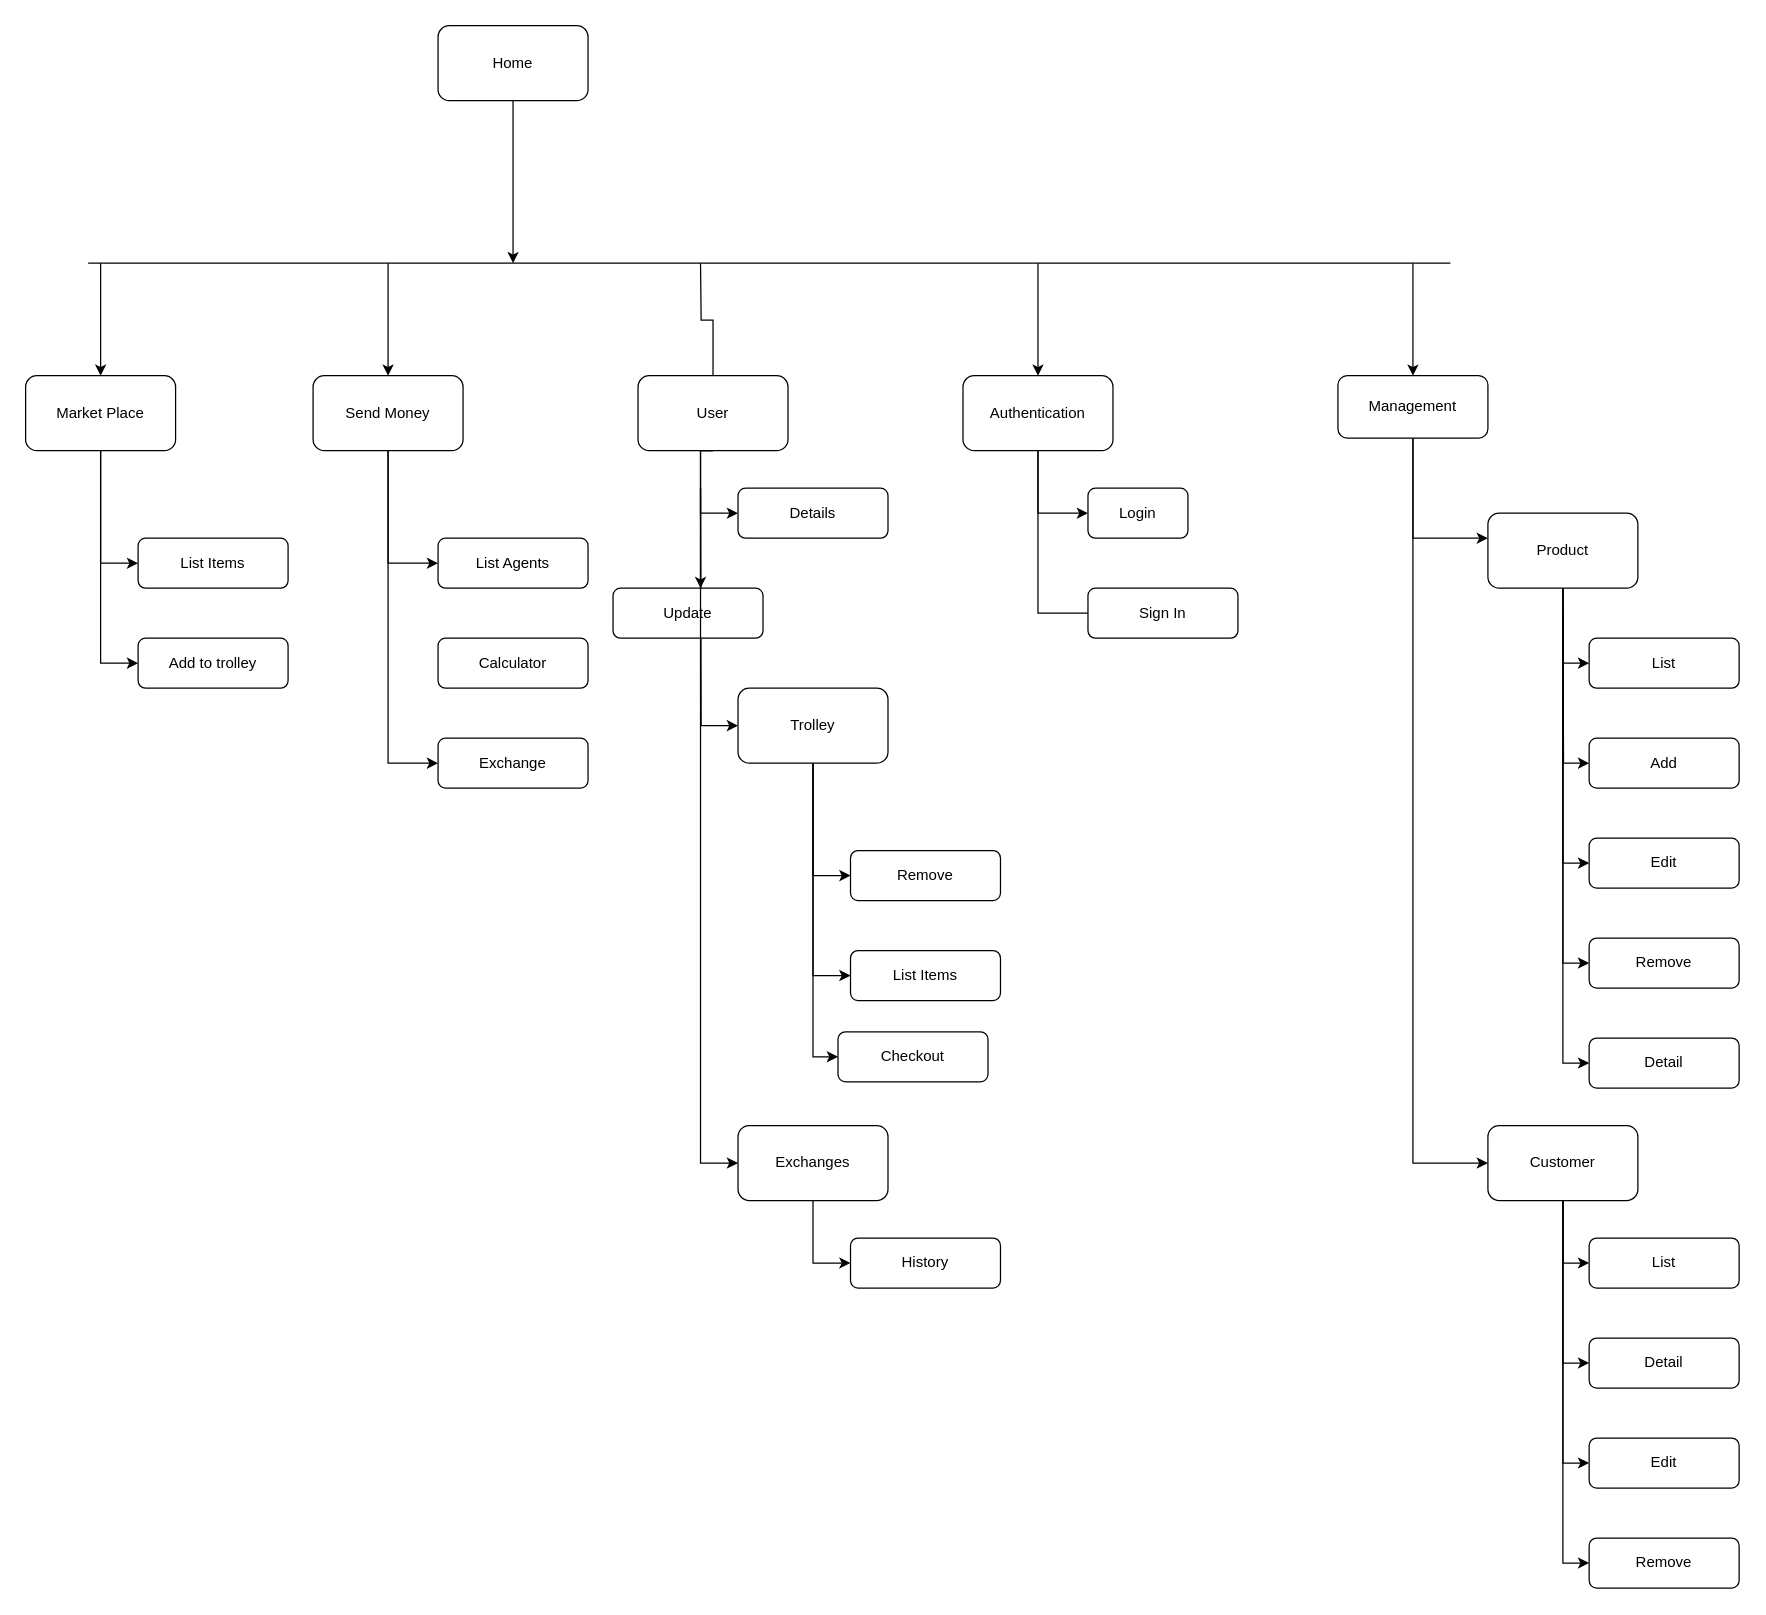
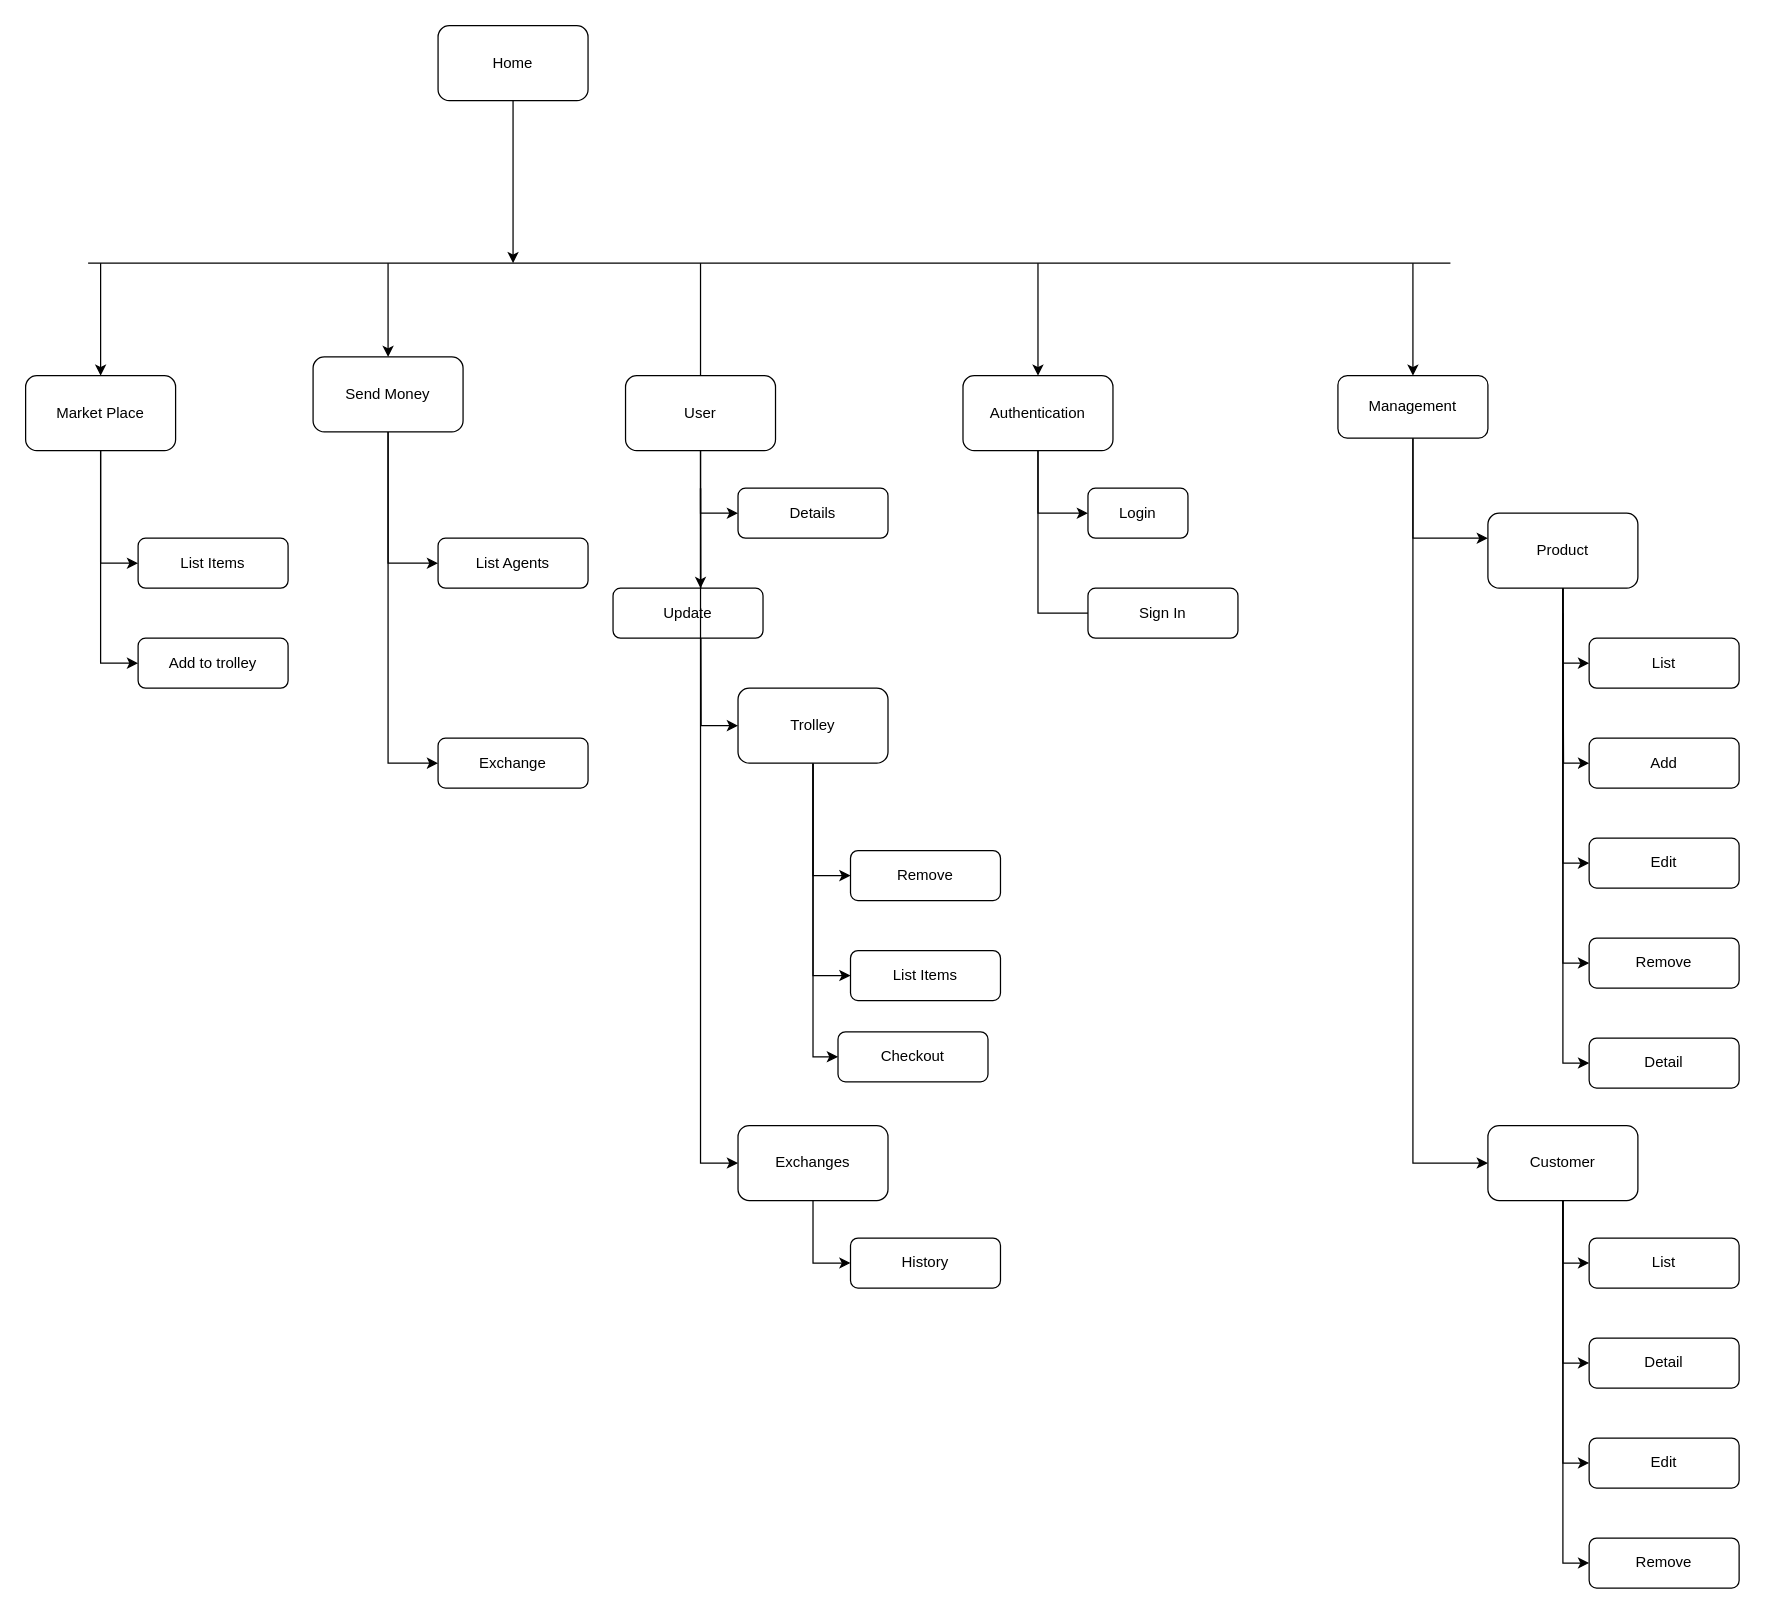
node "Send Money": moved (388, 413) -> (388, 394)
node "User": moved (713, 413) -> (701, 413)
node "Calculator": removed
